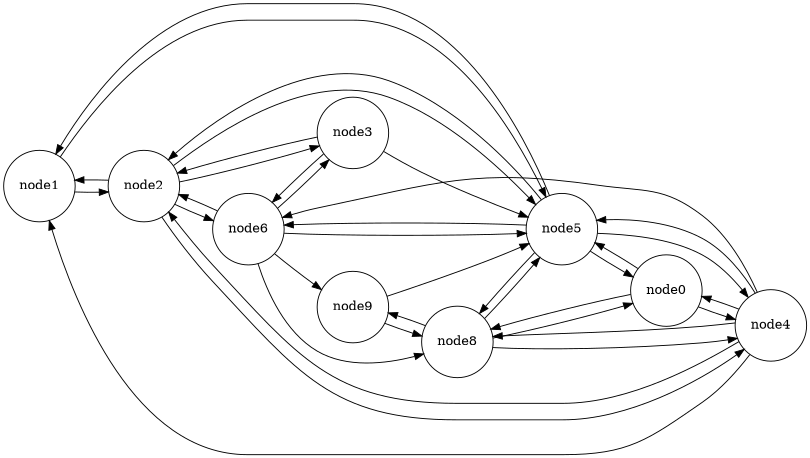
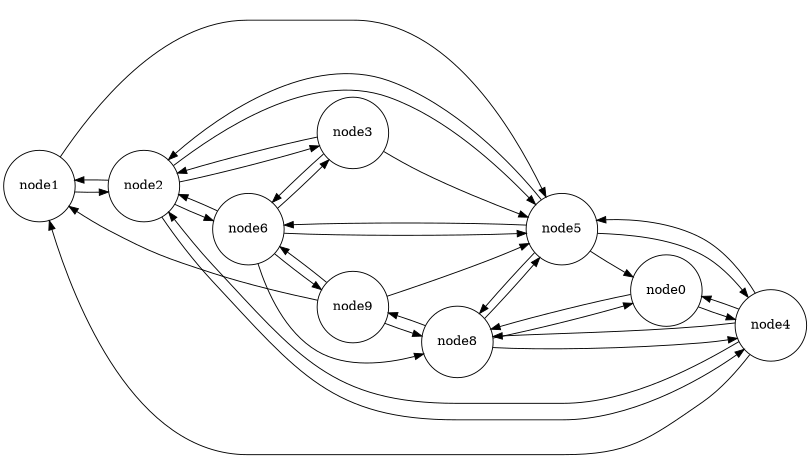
edge "node5" -> "node1": now "node9" -> "node1"
edge "node4" -> "node6": now "node9" -> "node6"
edge "node0" -> "node5": removed
